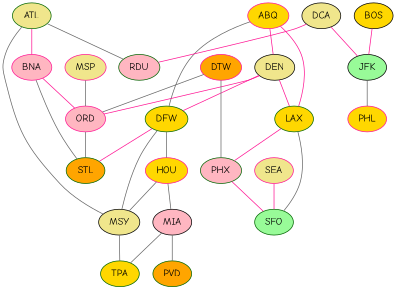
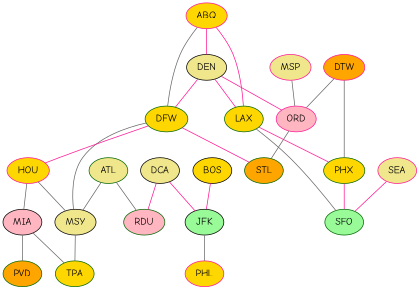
node "BNA": removed
edge "DFW" -- "HOU": color gray40 -> deeppink
node "PHX": fillcolor lightpink -> gold
